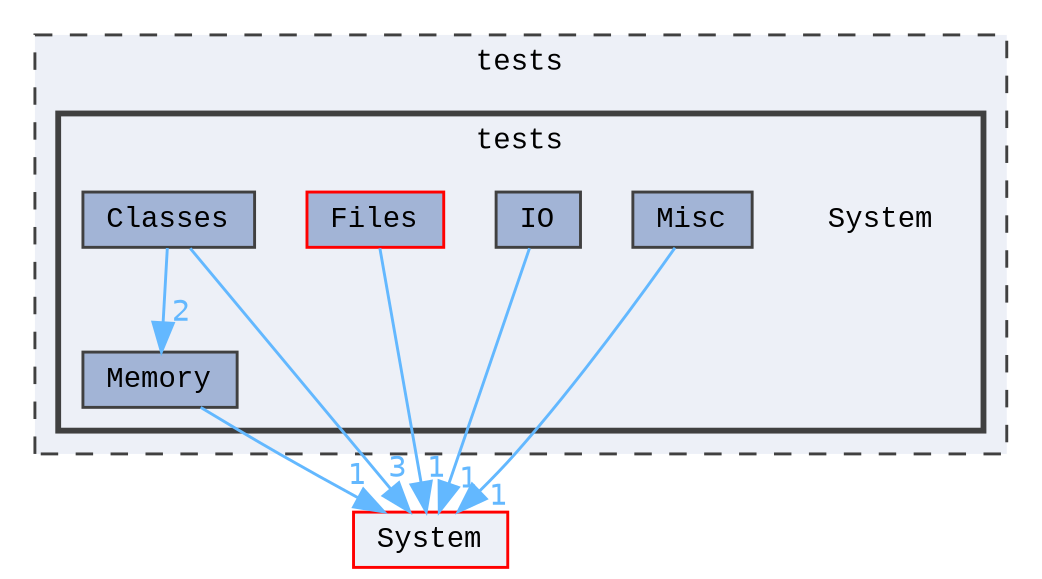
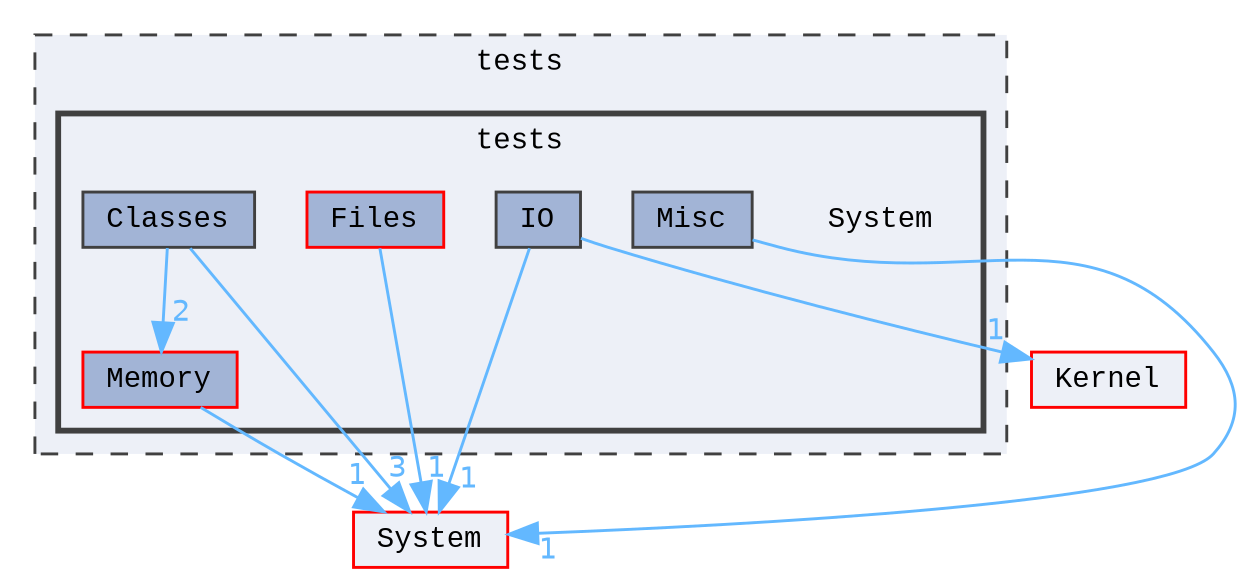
node "Memory": color grey25 -> red
node "Kernel": added
